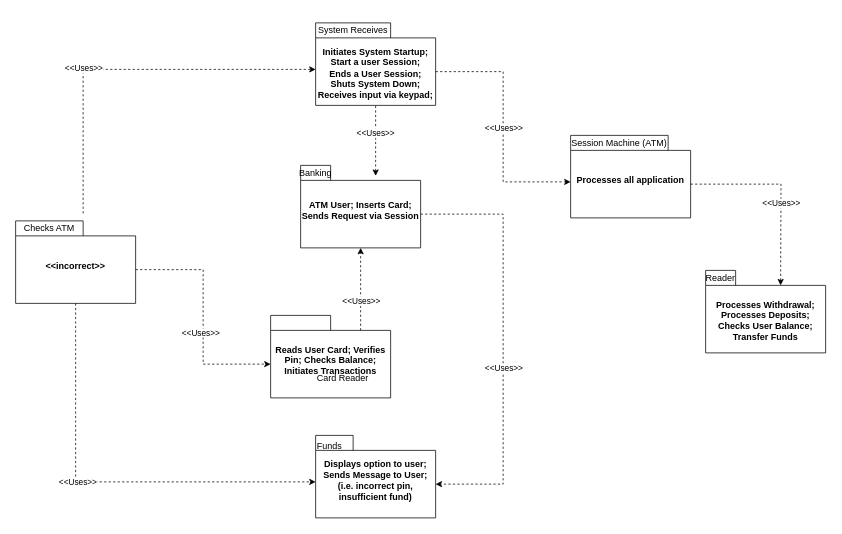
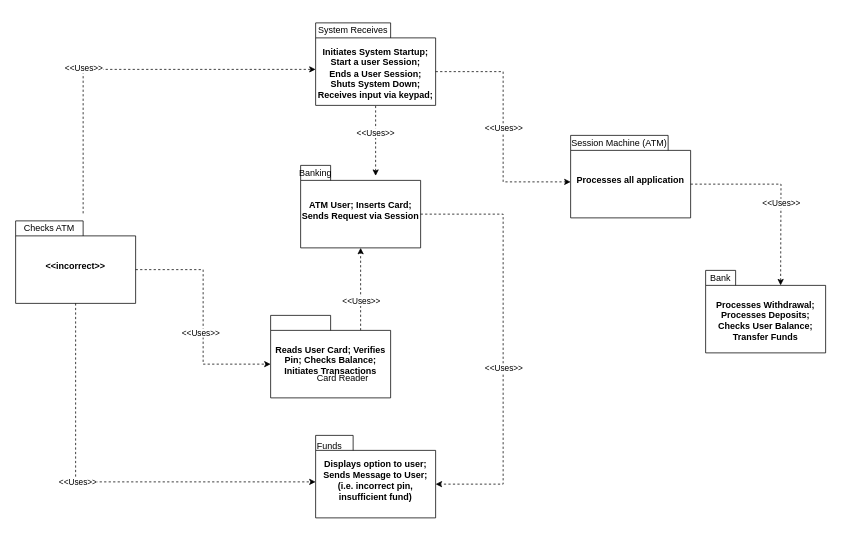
node "Reader": label "Reader" -> "Bank"
